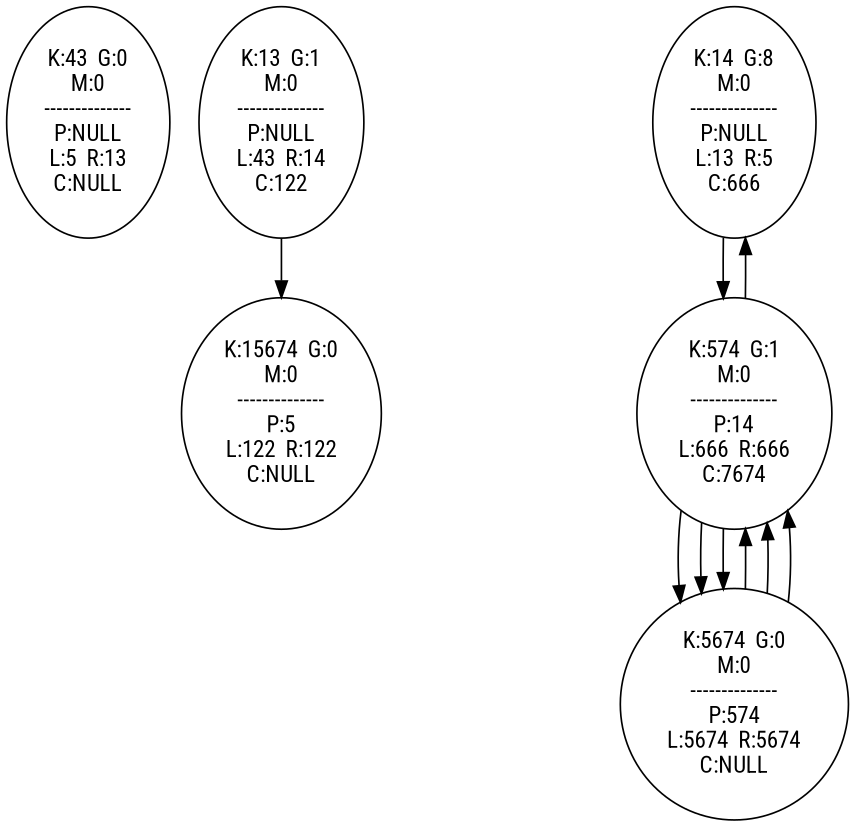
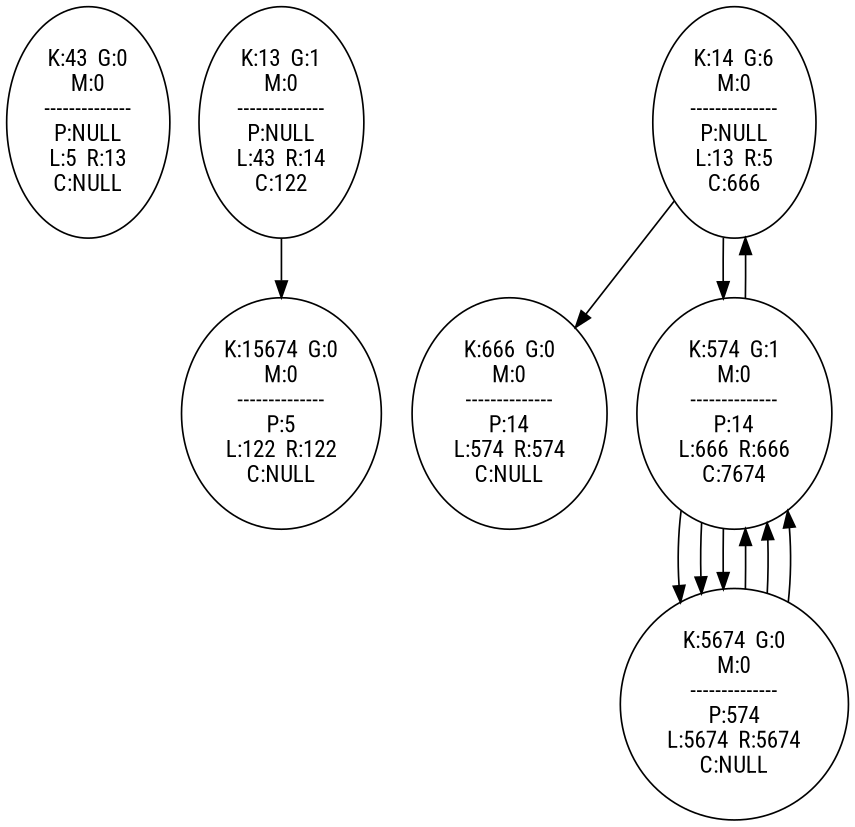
node "K:14  G:8 M:0 -------------- P:NULL L:13  R:5 C:666": label "K:14  G:8 M:0 -------------- P:NULL L:13  R:5 C:666" -> "K:14  G:6 M:0 -------------- P:NULL L:13  R:5 C:666"
node "K:666  G:0 M:0 -------------- P:14 L:574  R:574 C:NULL": added
